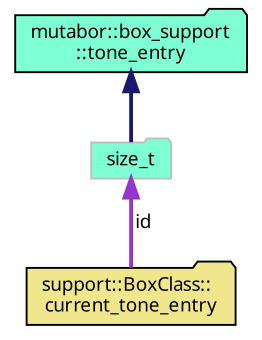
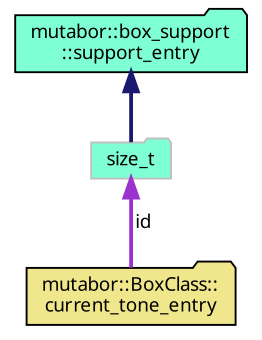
node "mutabor::box_support ::tone_entry": label "mutabor::box_support ::tone_entry" -> "mutabor::box_support ::support_entry"
node "support::BoxClass:: current_tone_entry": label "support::BoxClass:: current_tone_entry" -> "mutabor::BoxClass:: current_tone_entry"
